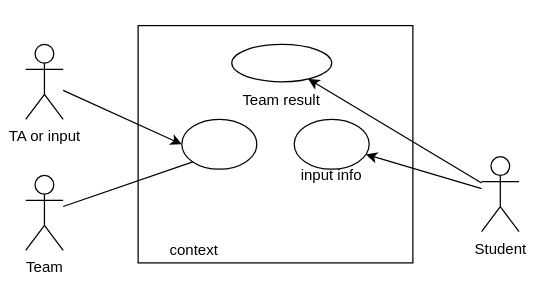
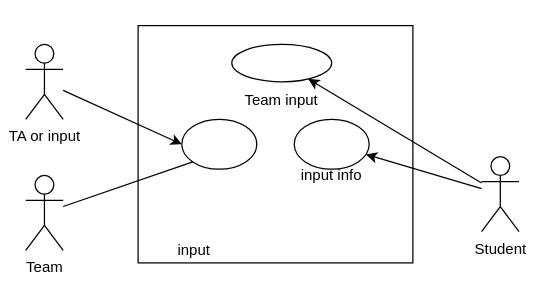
node "Team result": label "Team result" -> "Team input"
node "context": label "context" -> "input"
